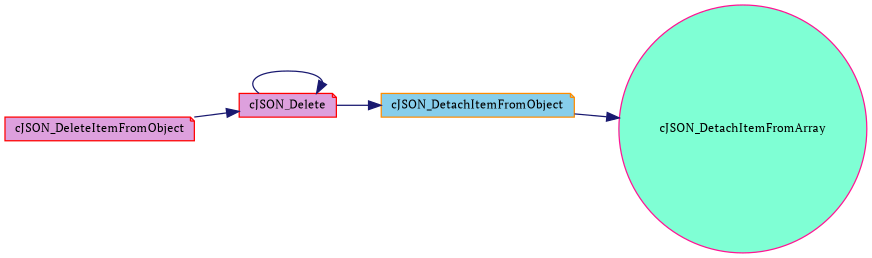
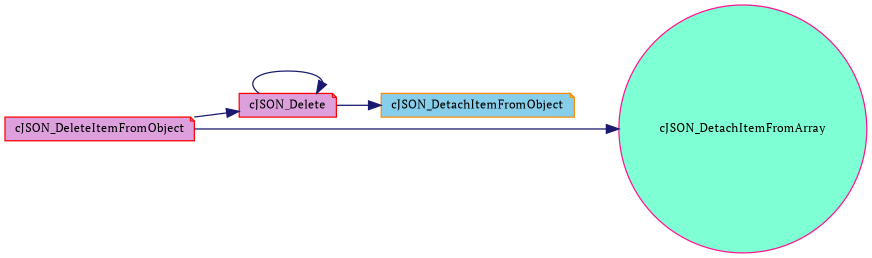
edge "cJSON_DetachItemFromObject" -> "cJSON_DetachItemFromArray": now "cJSON_DeleteItemFromObject" -> "cJSON_DetachItemFromArray"
